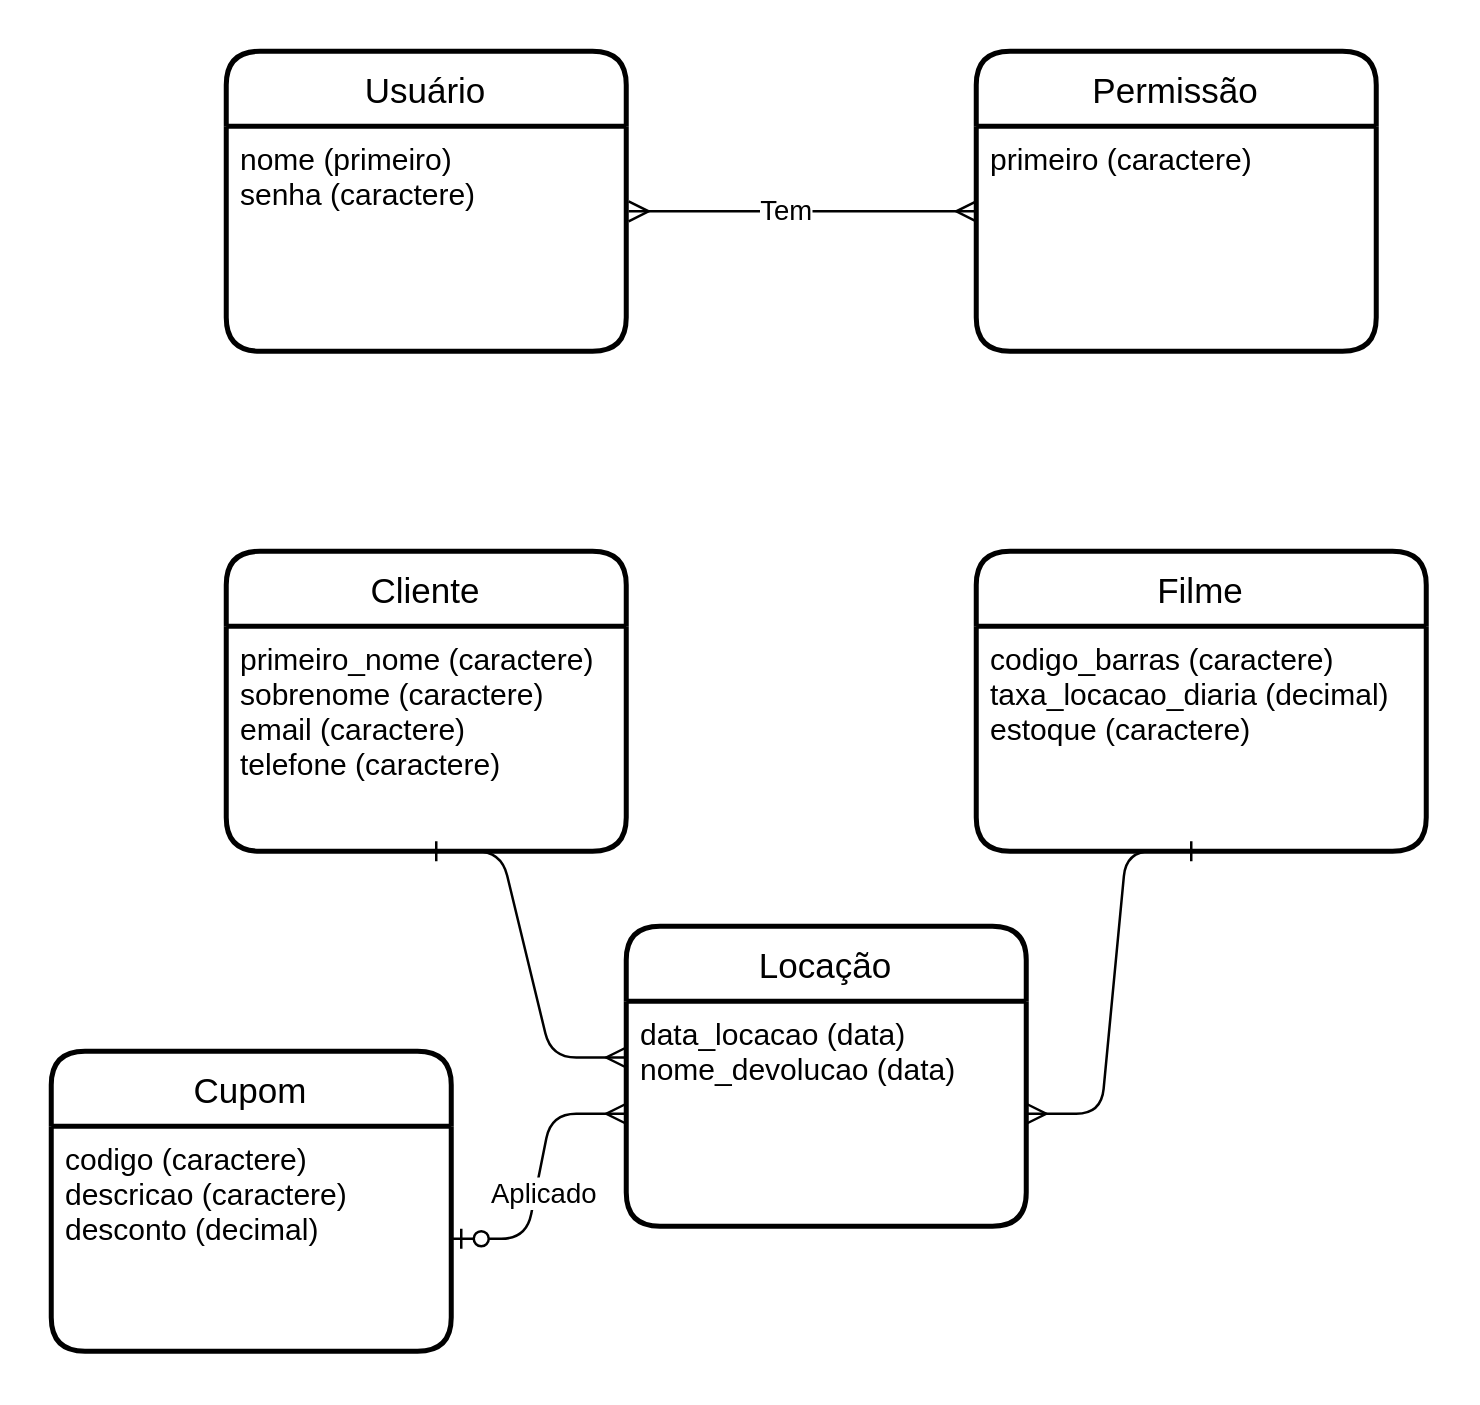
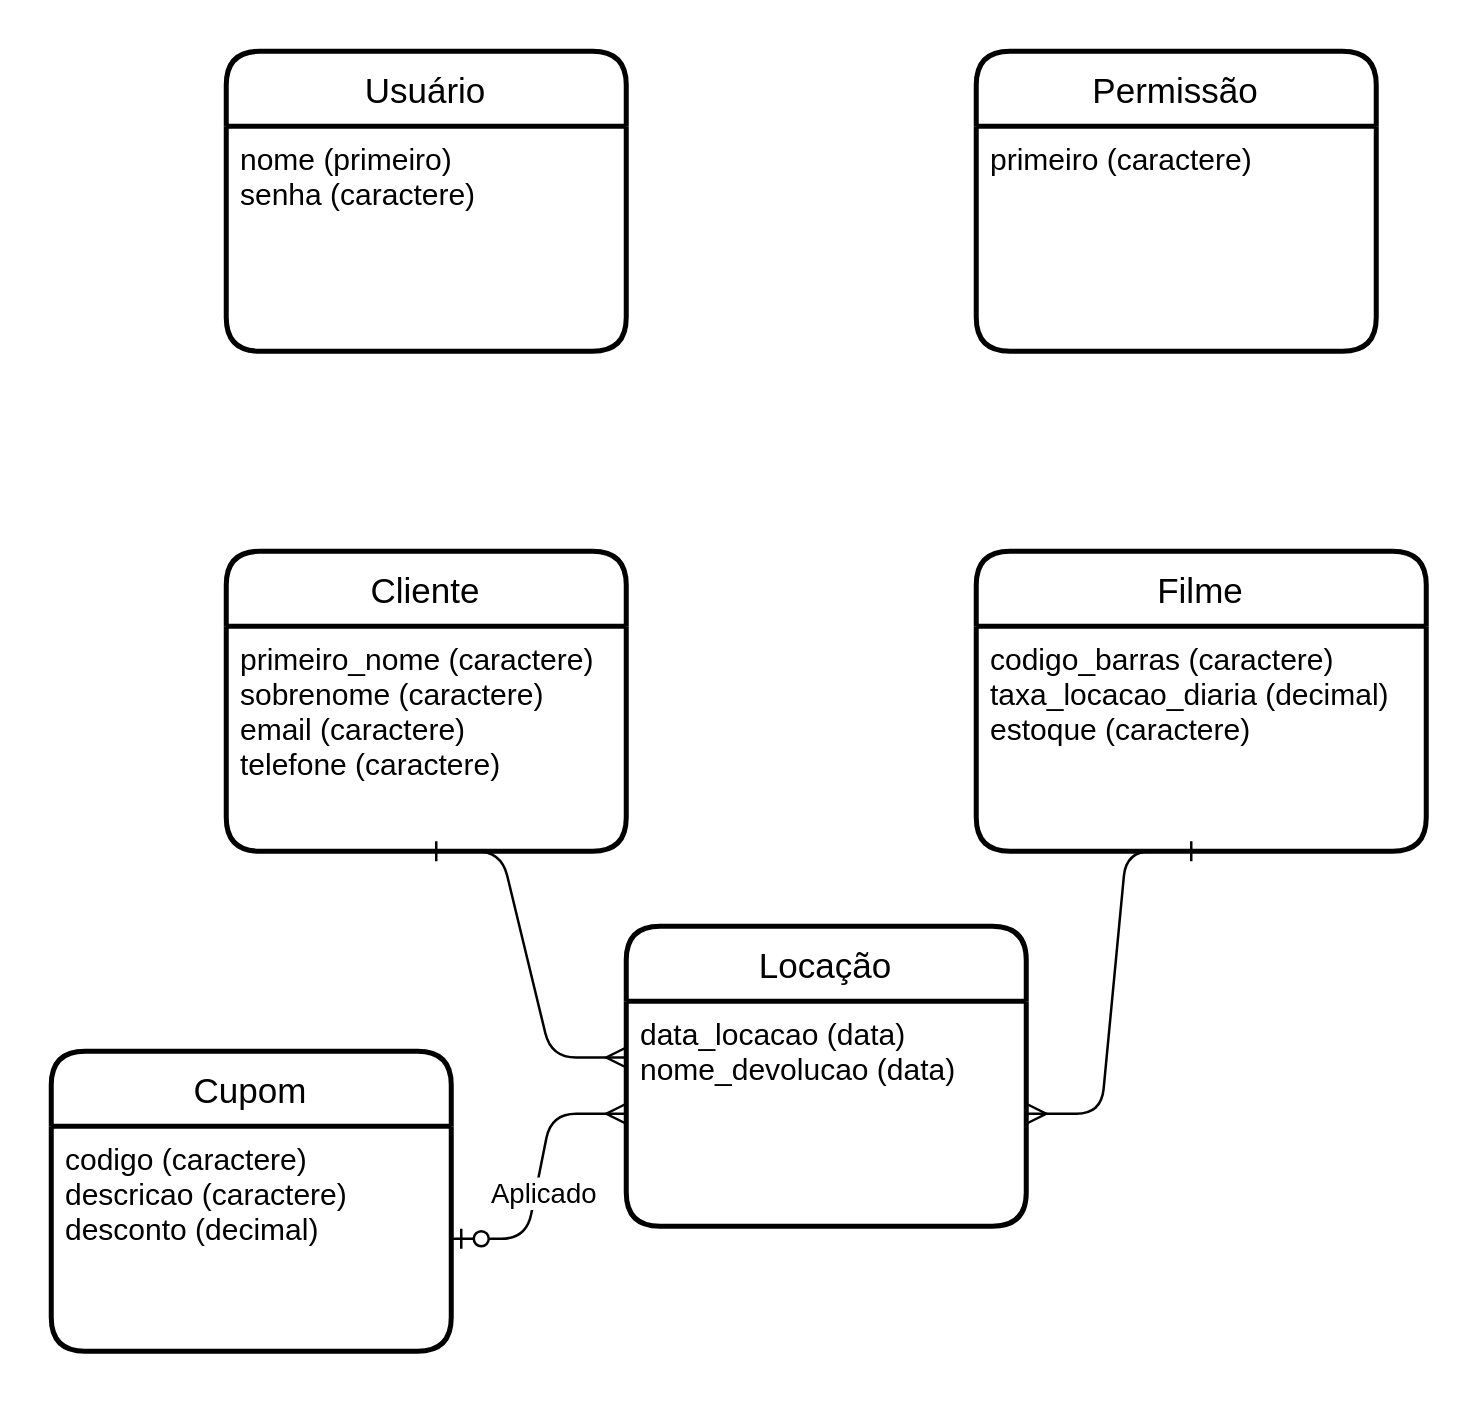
edge "nome (primeiro) senha (caractere)" -- "primeiro (caractere)": removed, label "Tem"
